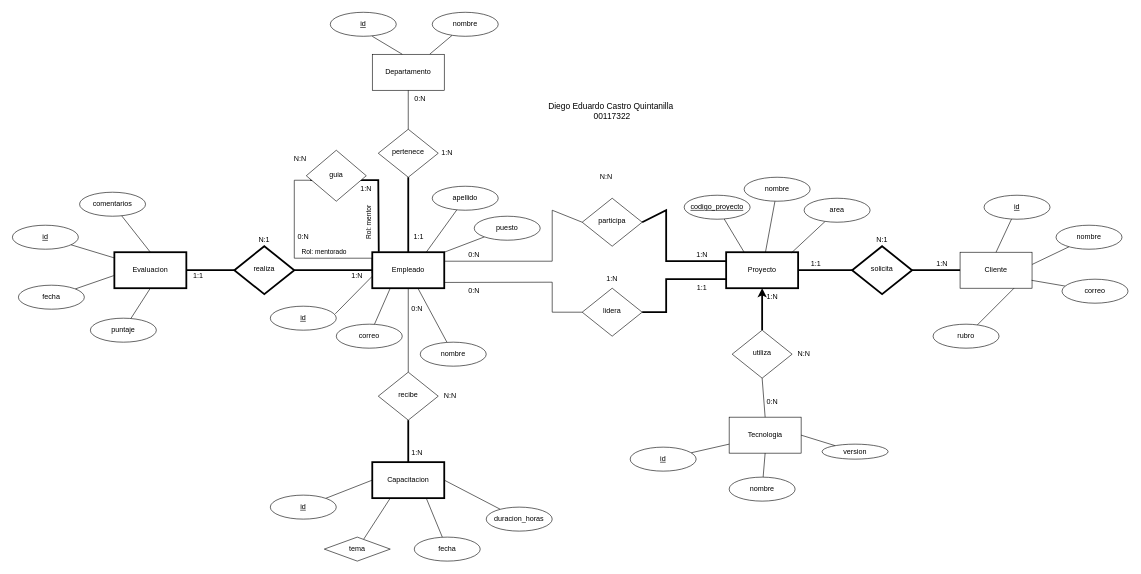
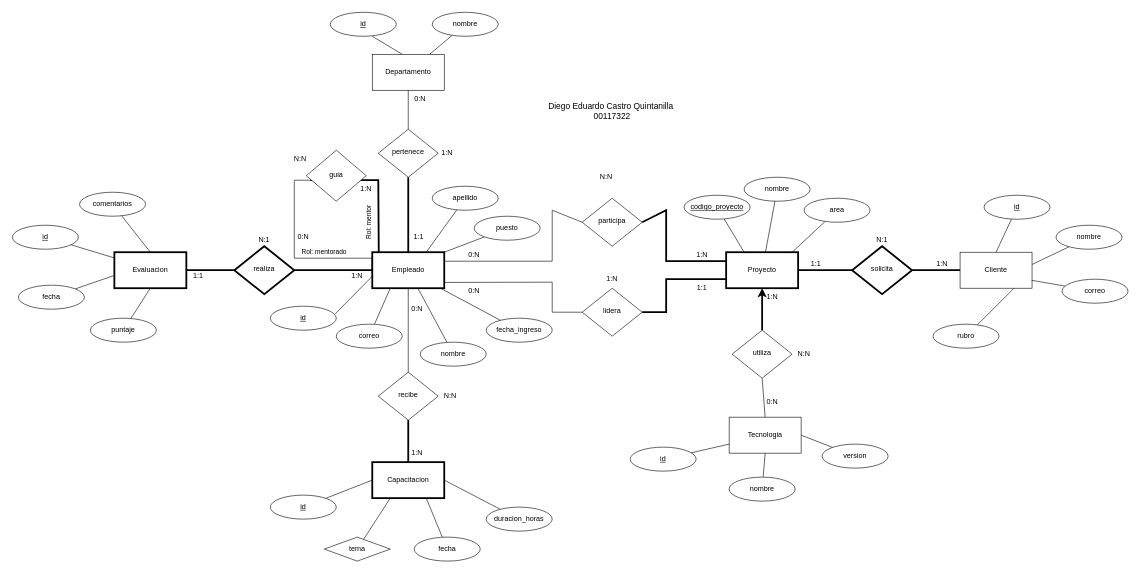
edge "Empleado" -- "fecha_ingreso": added
node "fecha_ingreso": added
node "version": size 66x15 -> 66x24
